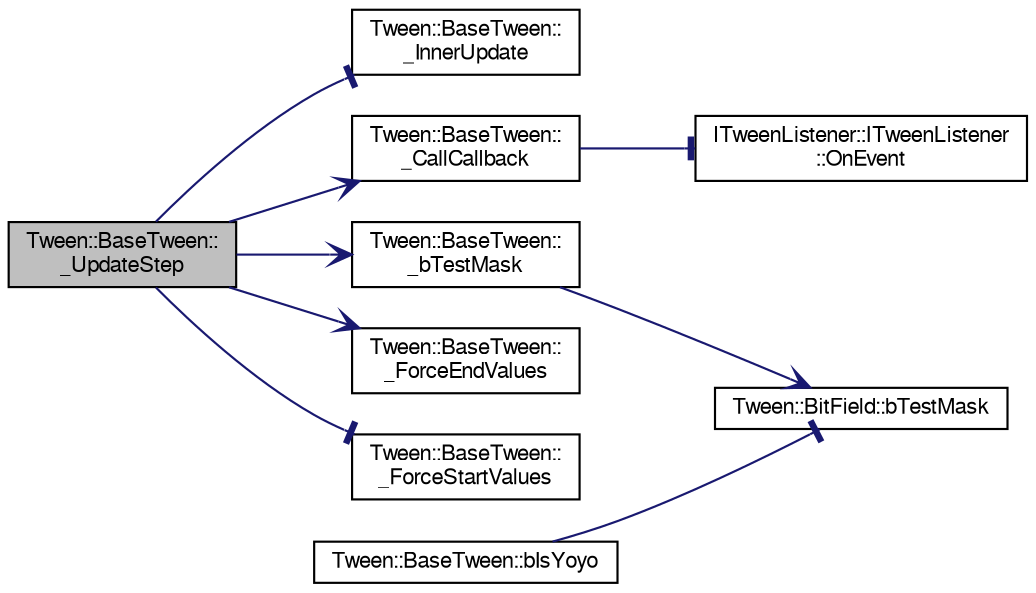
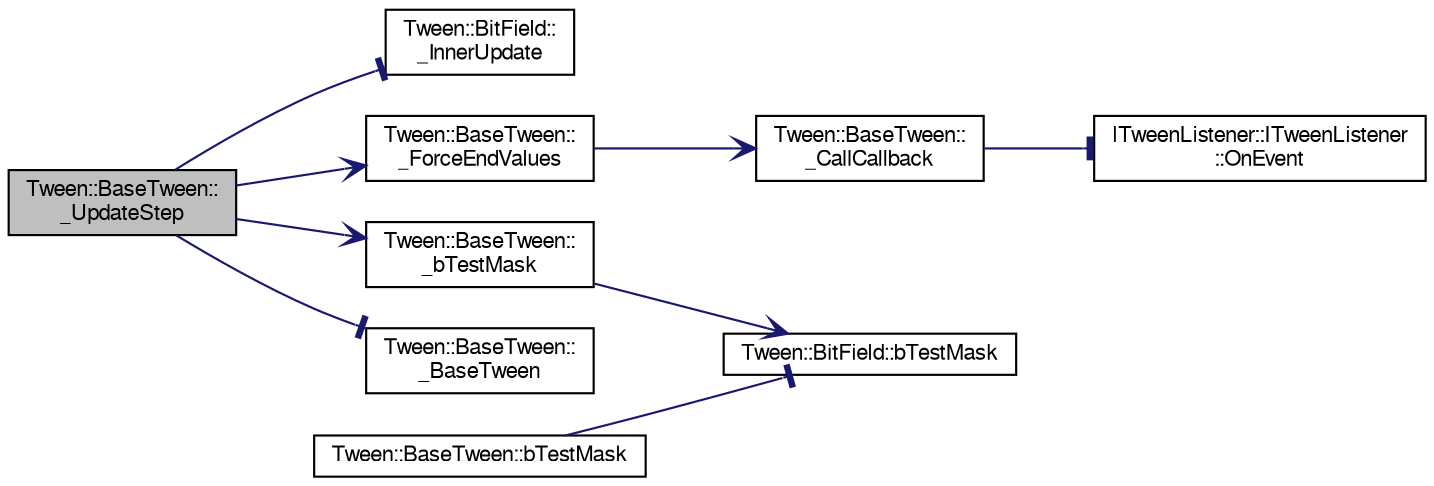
node "Tween::BaseTween:: _InnerUpdate": label "Tween::BaseTween:: _InnerUpdate" -> "Tween::BitField:: _InnerUpdate"
edge "Tween::BaseTween:: _UpdateStep" -> "Tween::BaseTween:: _CallCallback": now "Tween::BaseTween:: _ForceEndValues" -> "Tween::BaseTween:: _CallCallback"
node "Tween::BaseTween:: _ForceStartValues": label "Tween::BaseTween:: _ForceStartValues" -> "Tween::BaseTween:: _BaseTween"
node "Tween::BaseTween::bIsYoyo": label "Tween::BaseTween::bIsYoyo" -> "Tween::BaseTween::bTestMask"
